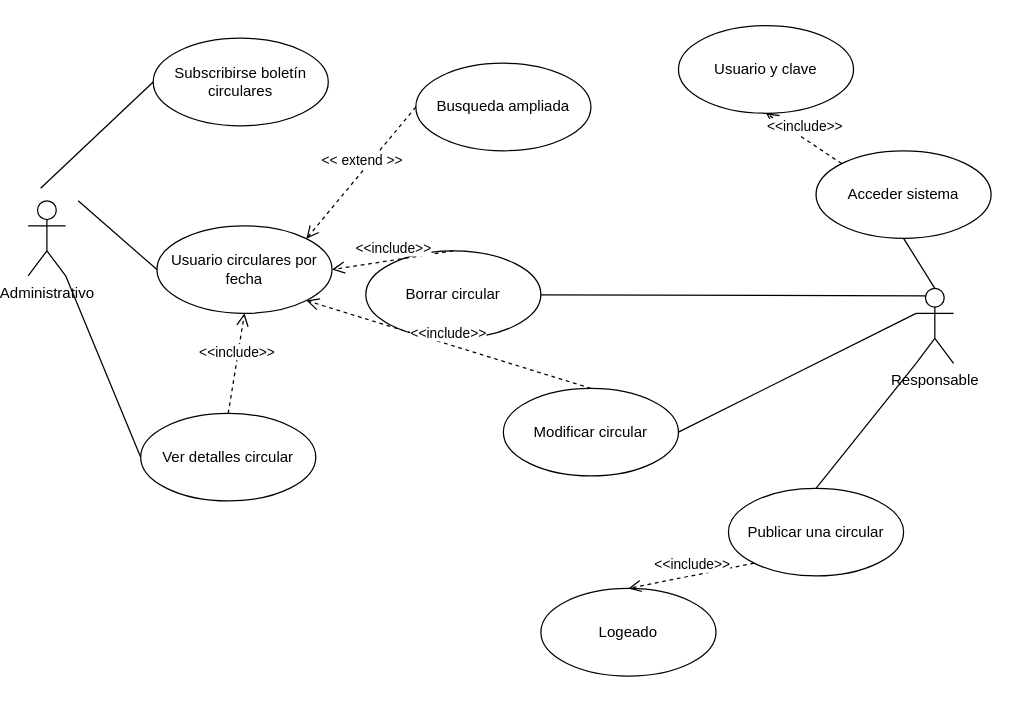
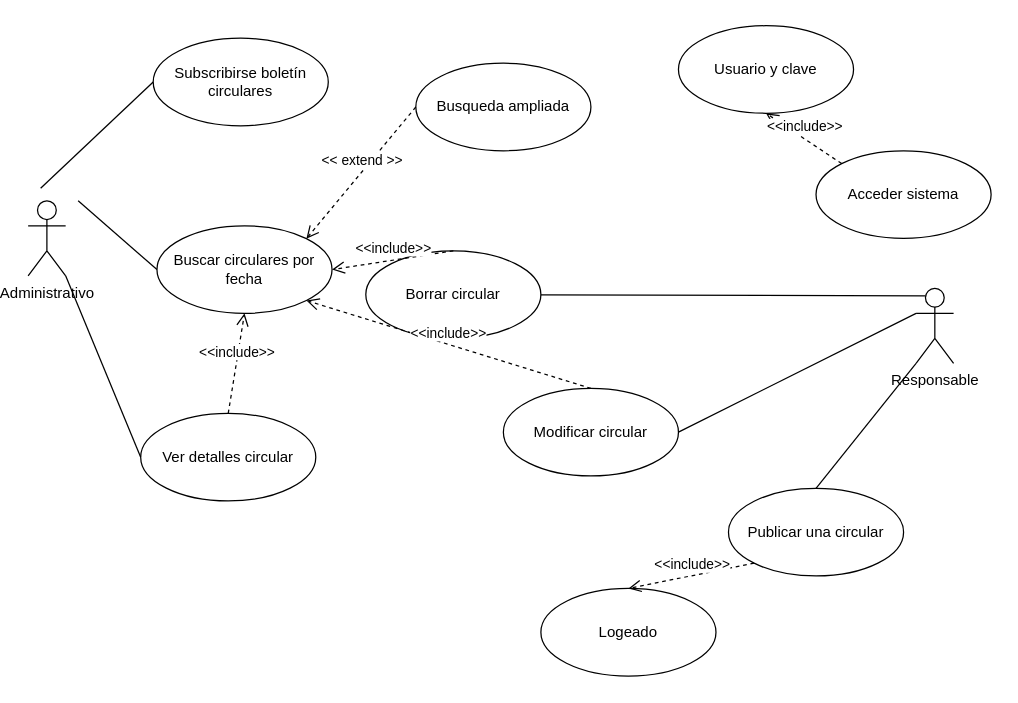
edge "Acceder sistema" -- "Responsable": removed
node "Usuario circulares por fecha": label "Usuario circulares por fecha" -> "Buscar circulares por fecha"
